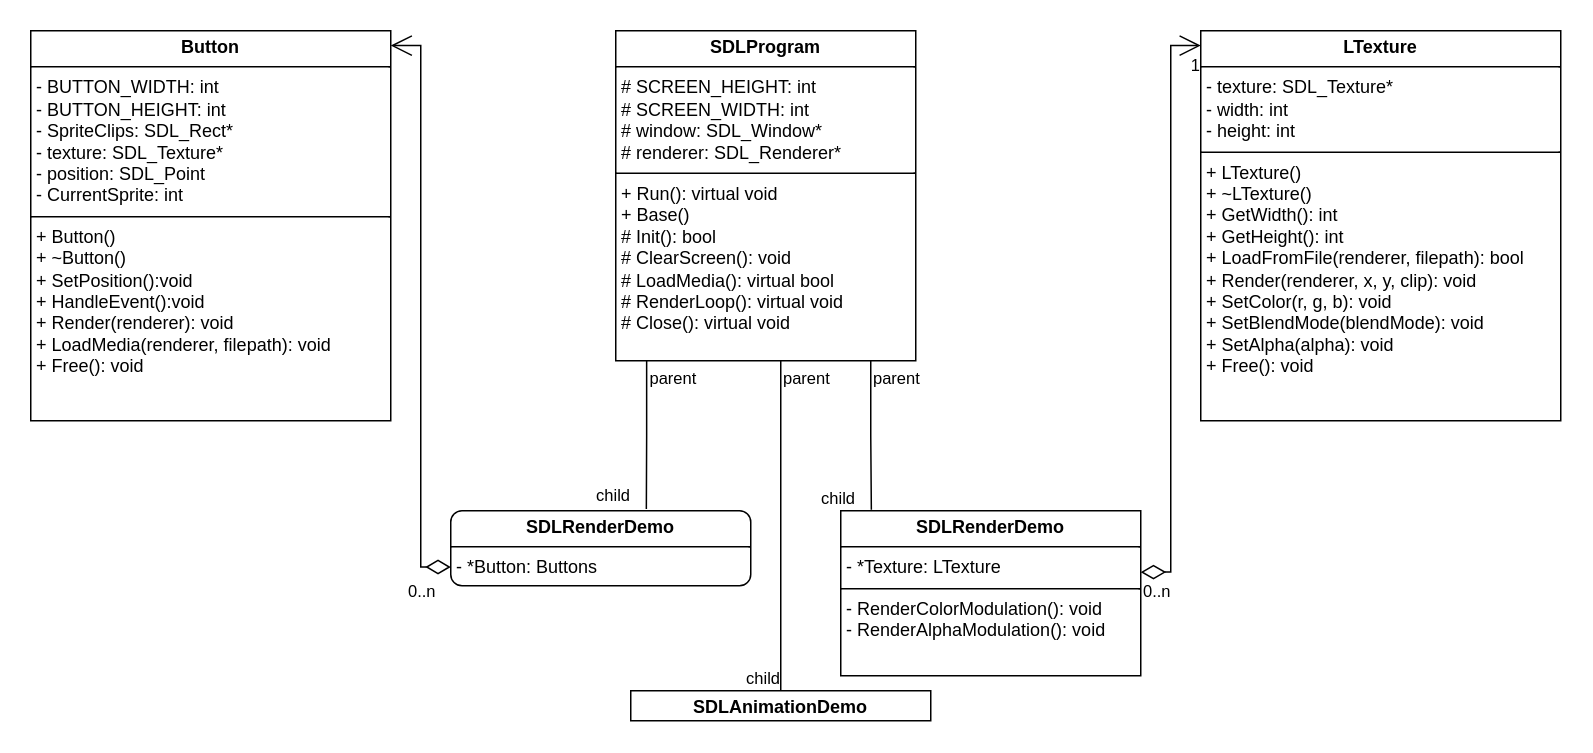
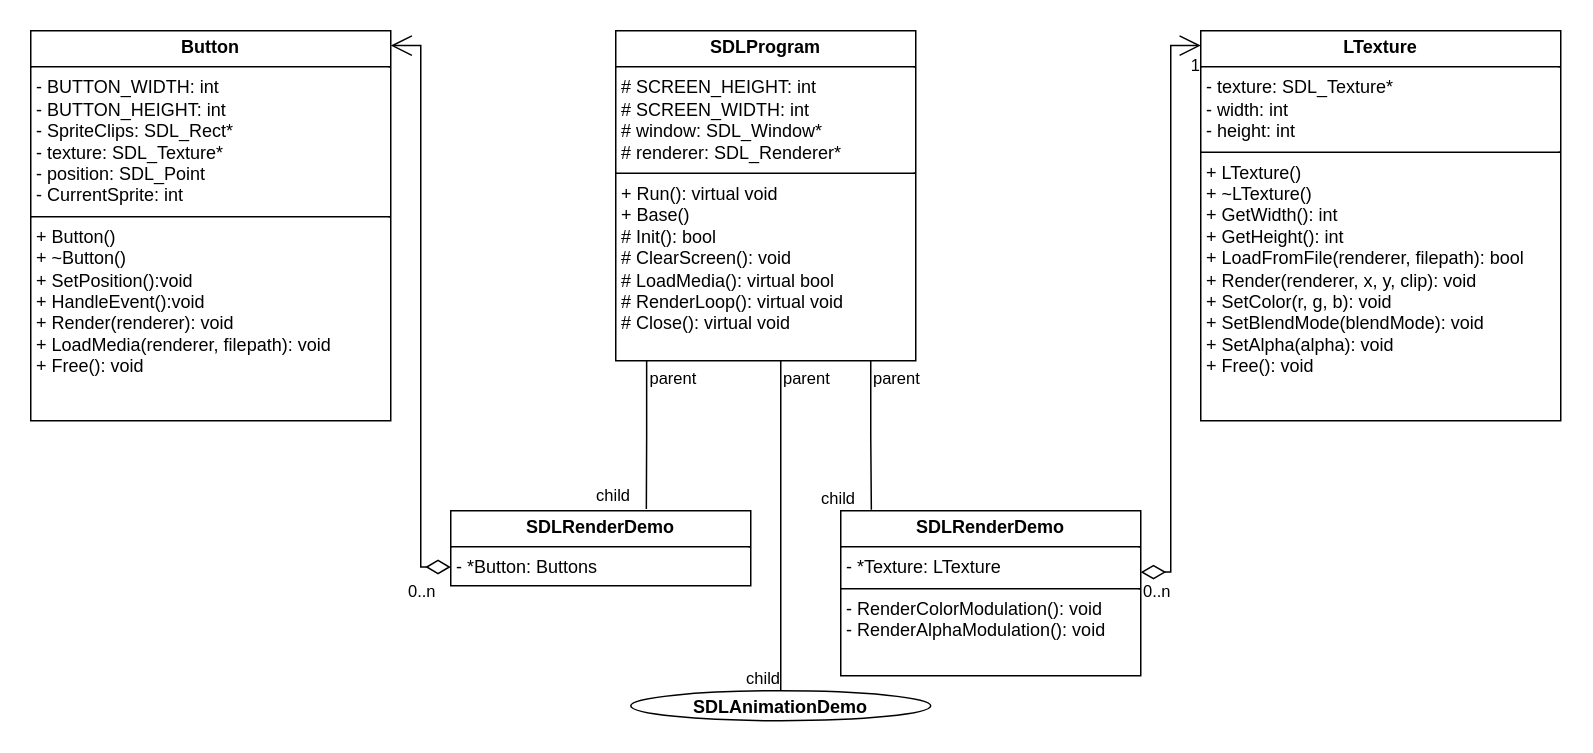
node "SDLRenderDemo - *Button: Buttons": shape rounded rectangle -> rectangle
node "SDLAnimationDemo": shape rectangle -> ellipse
